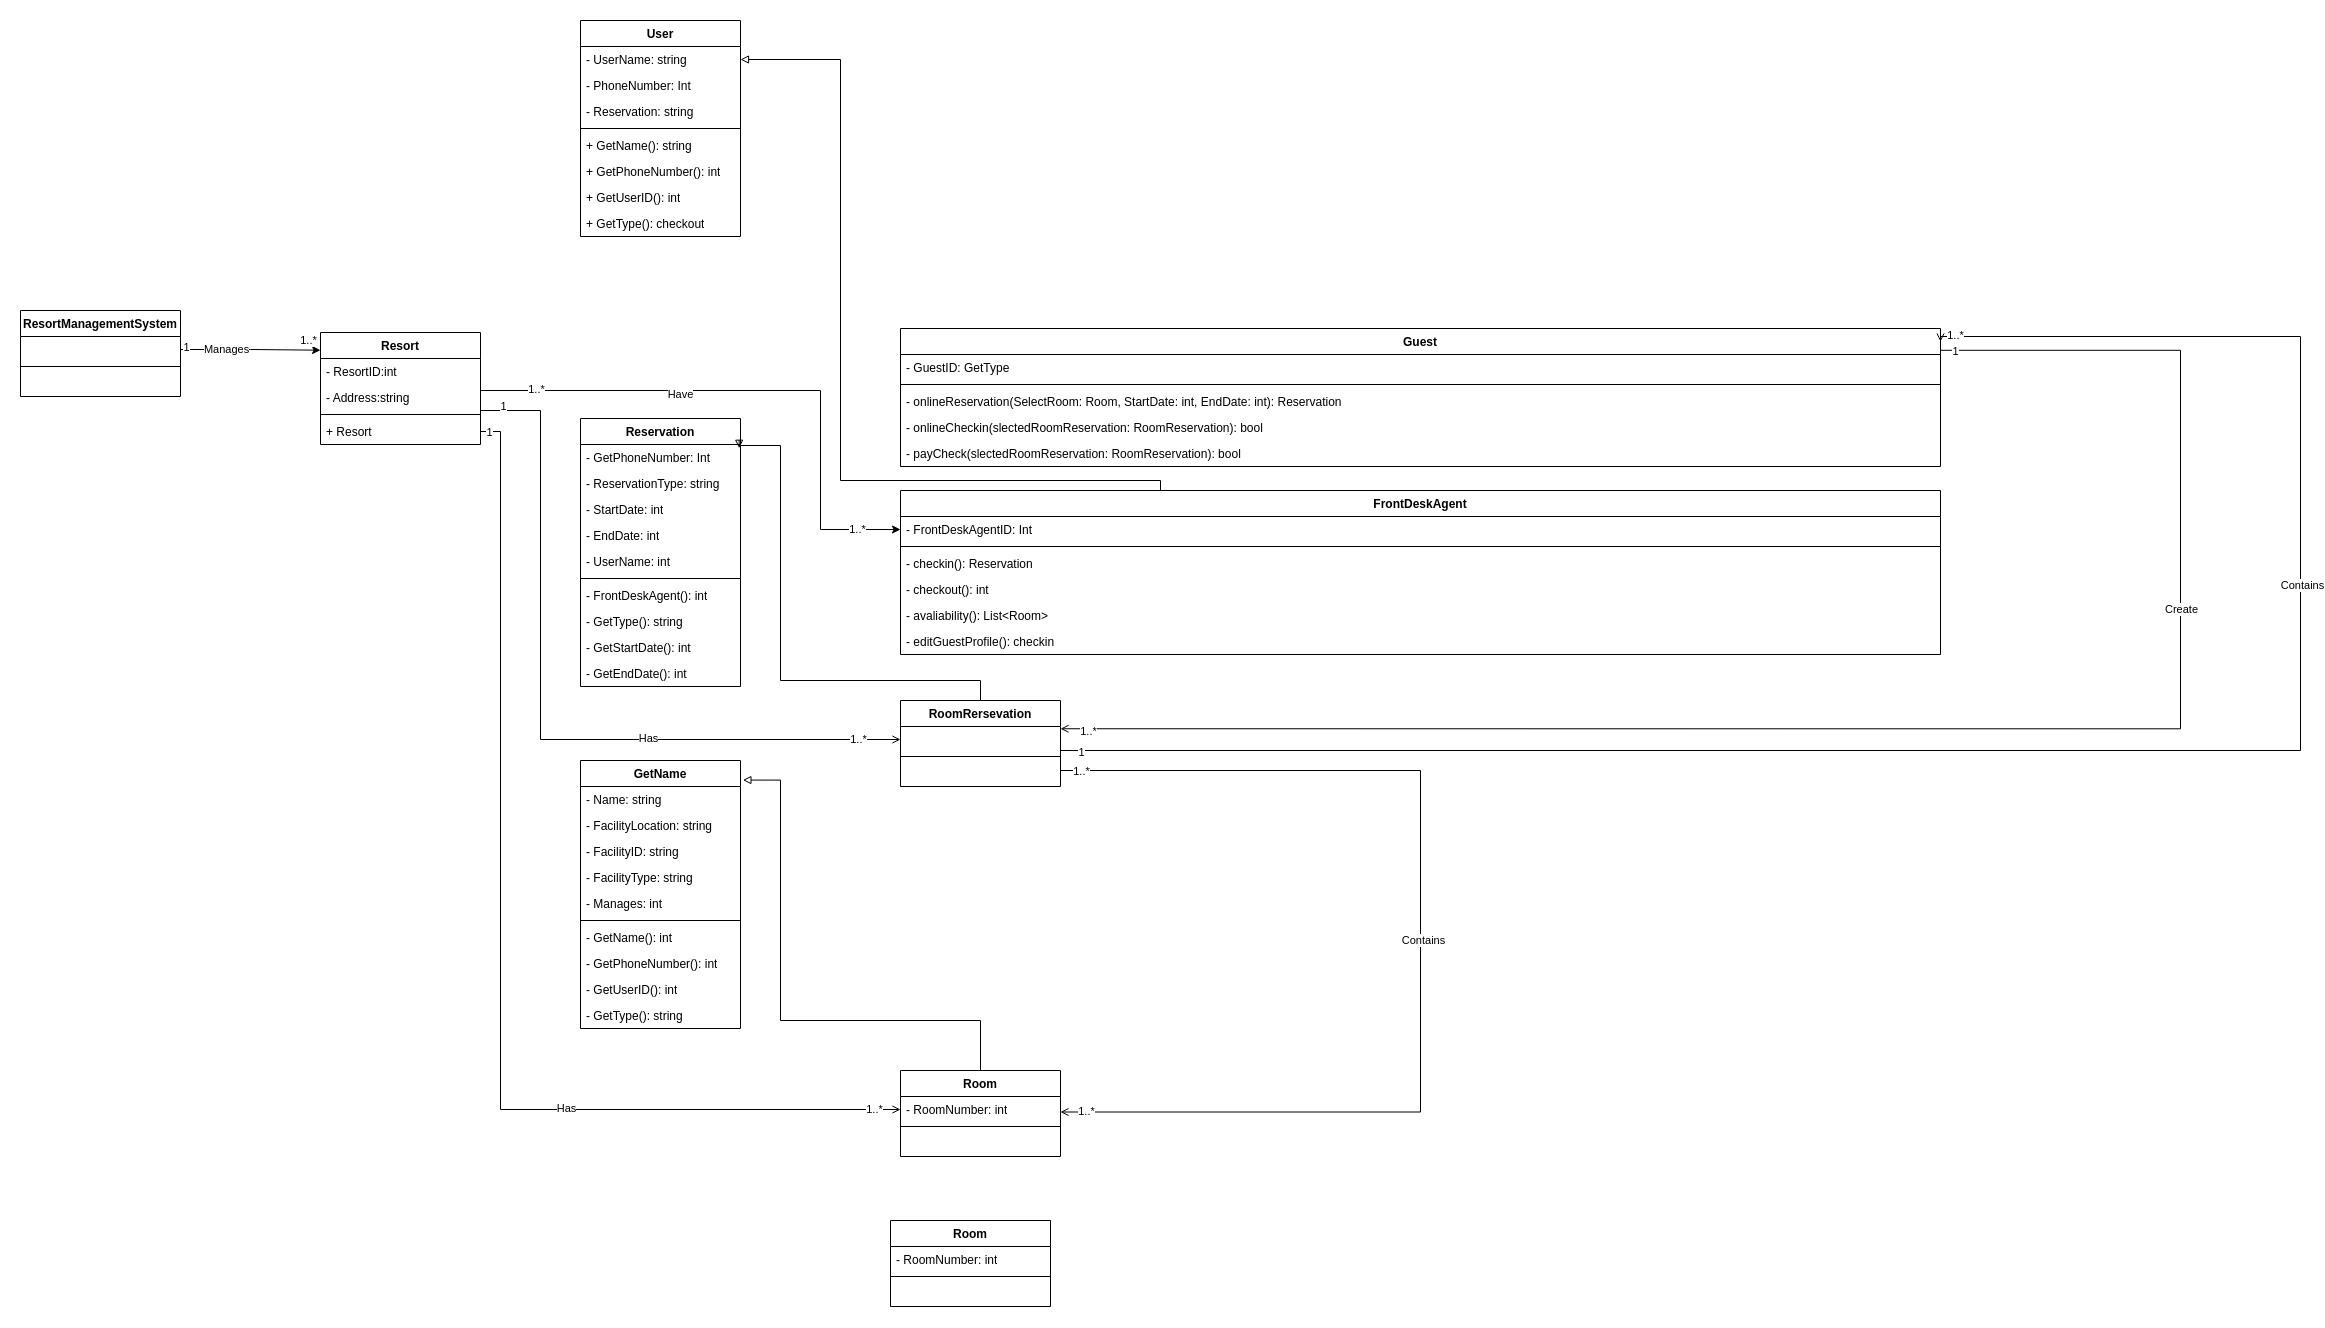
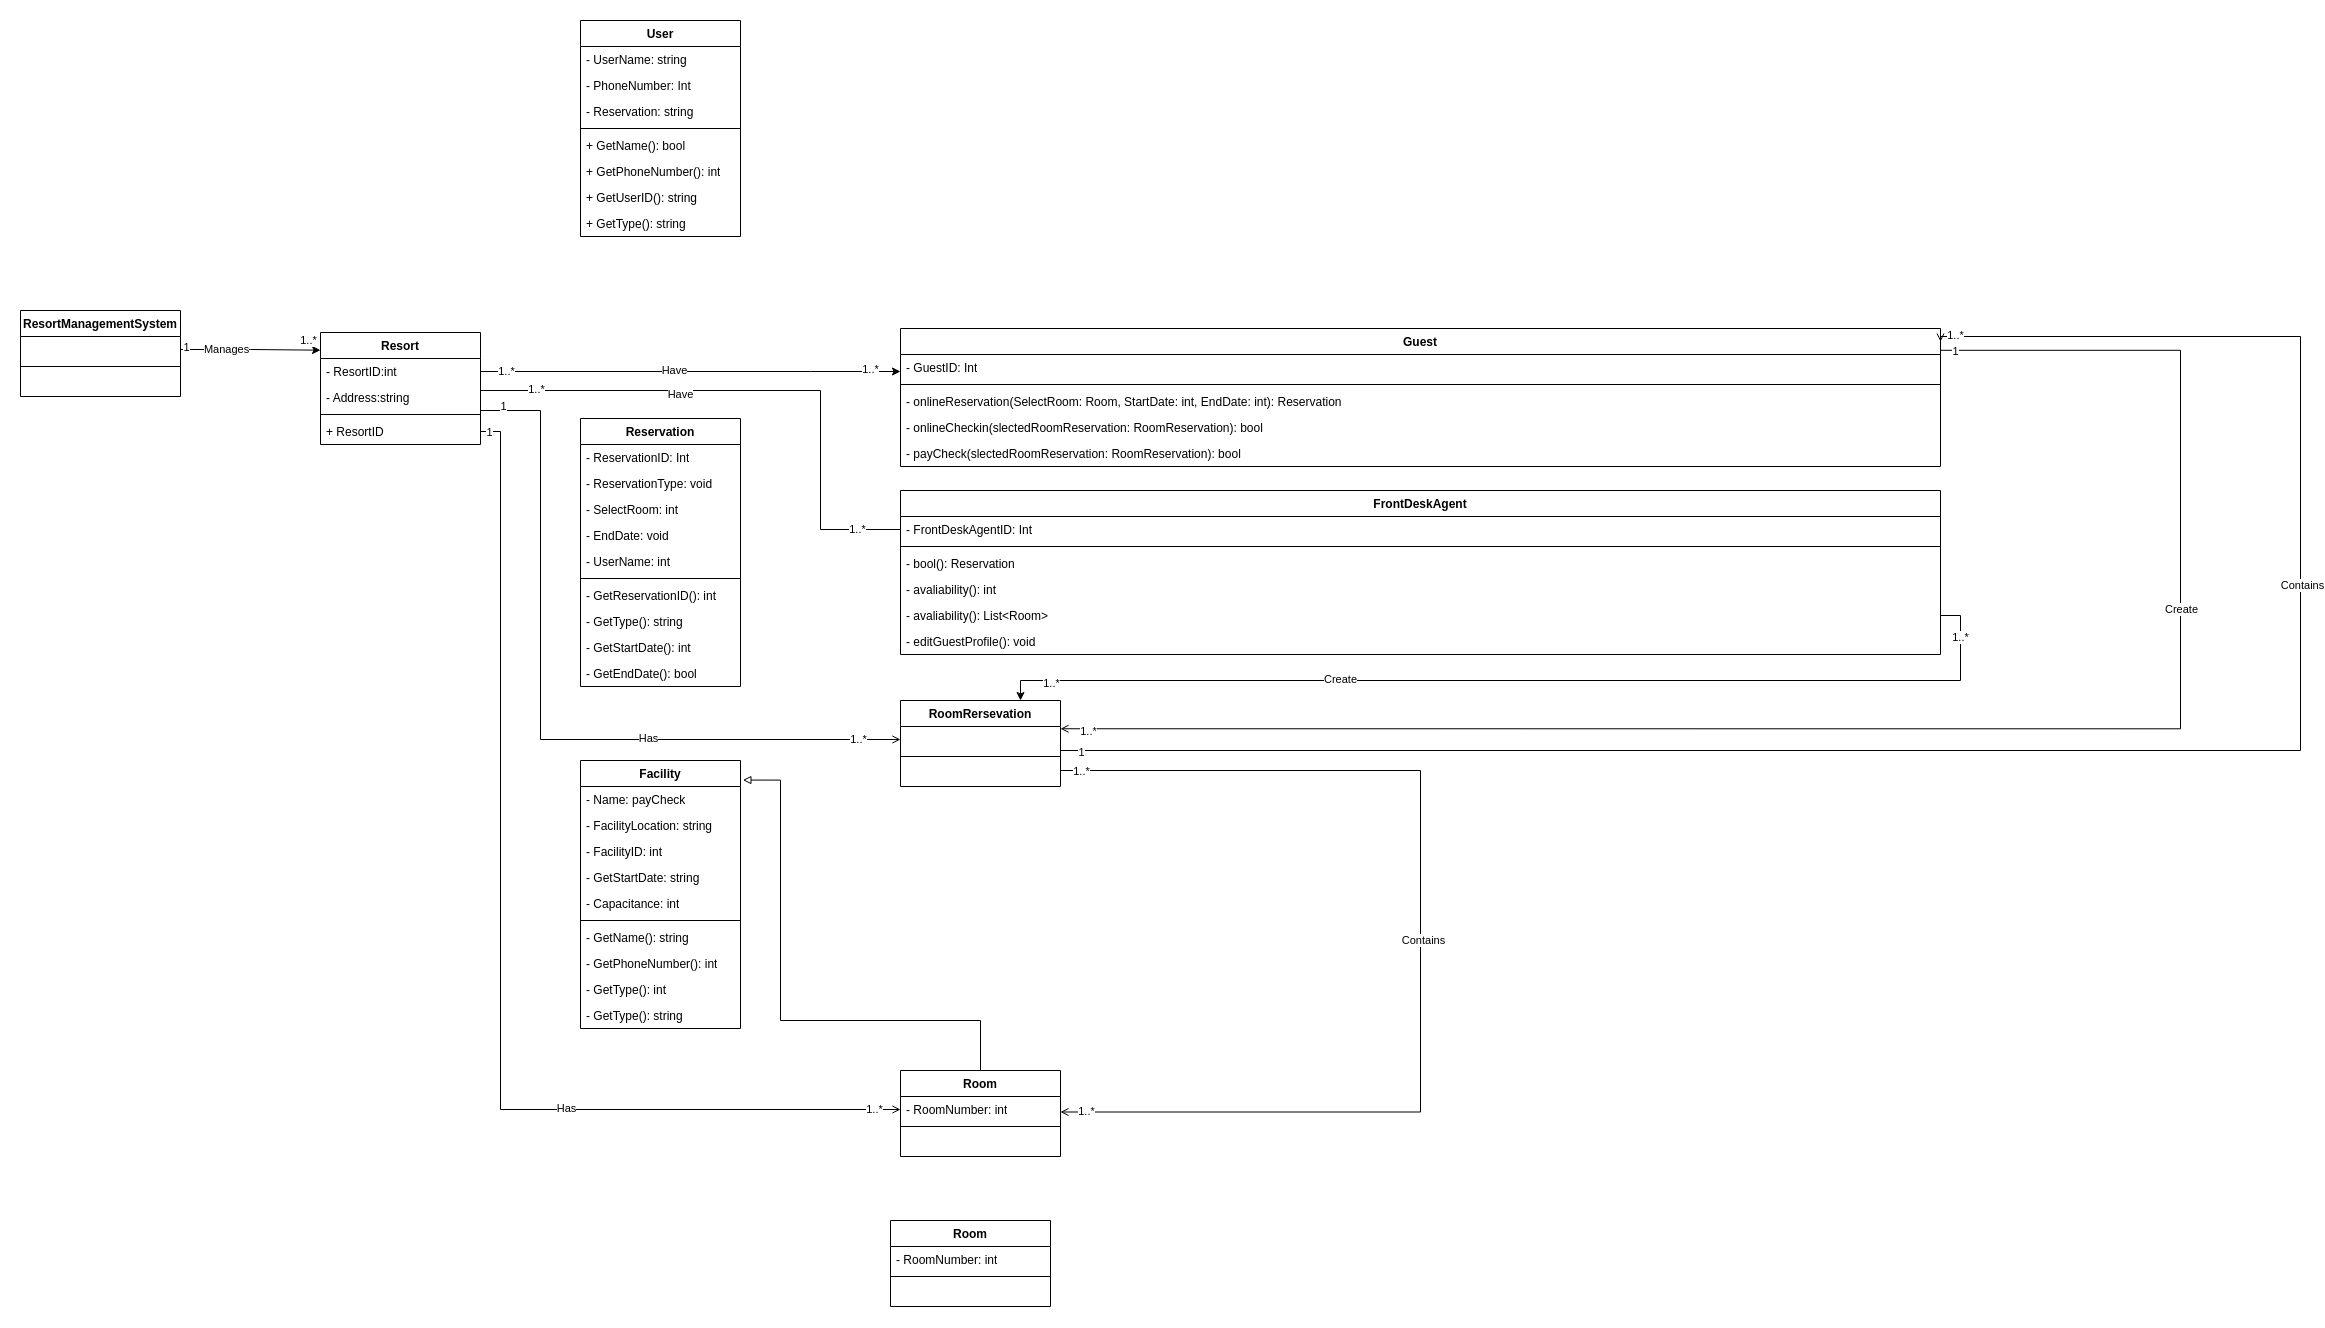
node "+ GetName(): string": label "+ GetName(): string" -> "+ GetName(): bool"
node "+ GetUserID(): int": label "+ GetUserID(): int" -> "+ GetUserID(): string"
node "+ GetType(): checkout": label "+ GetType(): checkout" -> "+ GetType(): string"
node "- GuestID: GetType": label "- GuestID: GetType" -> "- GuestID: Int"
edge "- ResortID:int" -> "Guest": added, labels "1..*", "Have", "1..*"
edge "FrontDeskAgent" -> "- UserName: string": removed
node "+ Resort": label "+ Resort" -> "+ ResortID"
node "- GetPhoneNumber: Int": label "- GetPhoneNumber: Int" -> "- ReservationID: Int"
node "- ReservationType: string": label "- ReservationType: string" -> "- ReservationType: void"
node "- StartDate: int": label "- StartDate: int" -> "- SelectRoom: int"
edge "- Address:string" -> "- FrontDeskAgentID: Int": arrowhead classic -> none
node "- EndDate: int": label "- EndDate: int" -> "- EndDate: void"
node "- checkin(): Reservation": label "- checkin(): Reservation" -> "- bool(): Reservation"
node "- checkout(): int": label "- checkout(): int" -> "- avaliability(): int"
node "- FrontDeskAgent(): int": label "- FrontDeskAgent(): int" -> "- GetReservationID(): int"
node "- editGuestProfile(): checkin": label "- editGuestProfile(): checkin" -> "- editGuestProfile(): void"
edge "RoomRersevation" -> "Reservation": removed
node "- GetEndDate(): int": label "- GetEndDate(): int" -> "- GetEndDate(): bool"
edge "- avaliability(): List<Room>" -> "RoomRersevation": added, labels "1..*", "Create", "1..*"
node "GetName": label "GetName" -> "Facility"
node "- Name: string": label "- Name: string" -> "- Name: payCheck"
node "- FacilityID: string": label "- FacilityID: string" -> "- FacilityID: int"
node "- FacilityType: string": label "- FacilityType: string" -> "- GetStartDate: string"
node "- Manages: int": label "- Manages: int" -> "- Capacitance: int"
node "- GetName(): int": label "- GetName(): int" -> "- GetName(): string"
node "- GetUserID(): int": label "- GetUserID(): int" -> "- GetType(): int"
